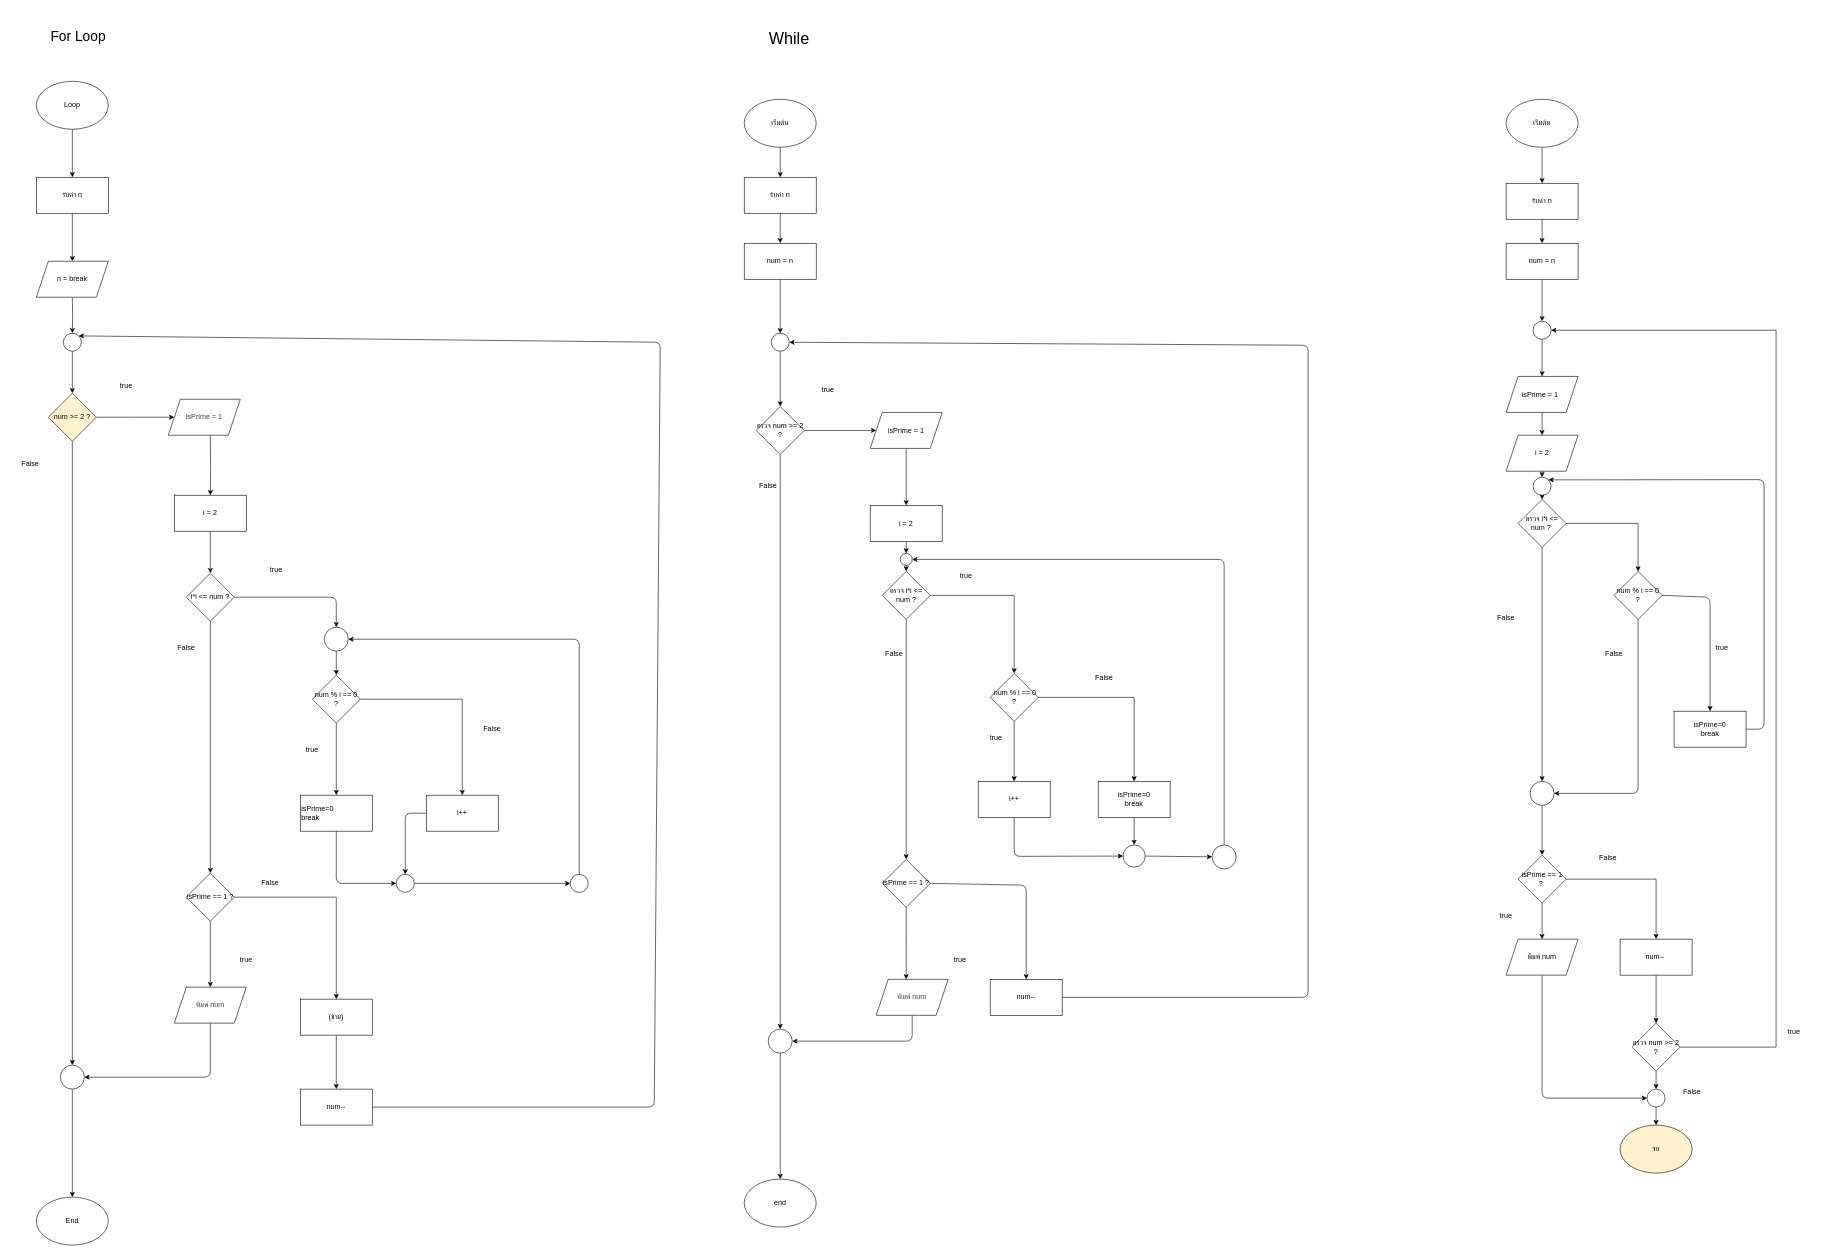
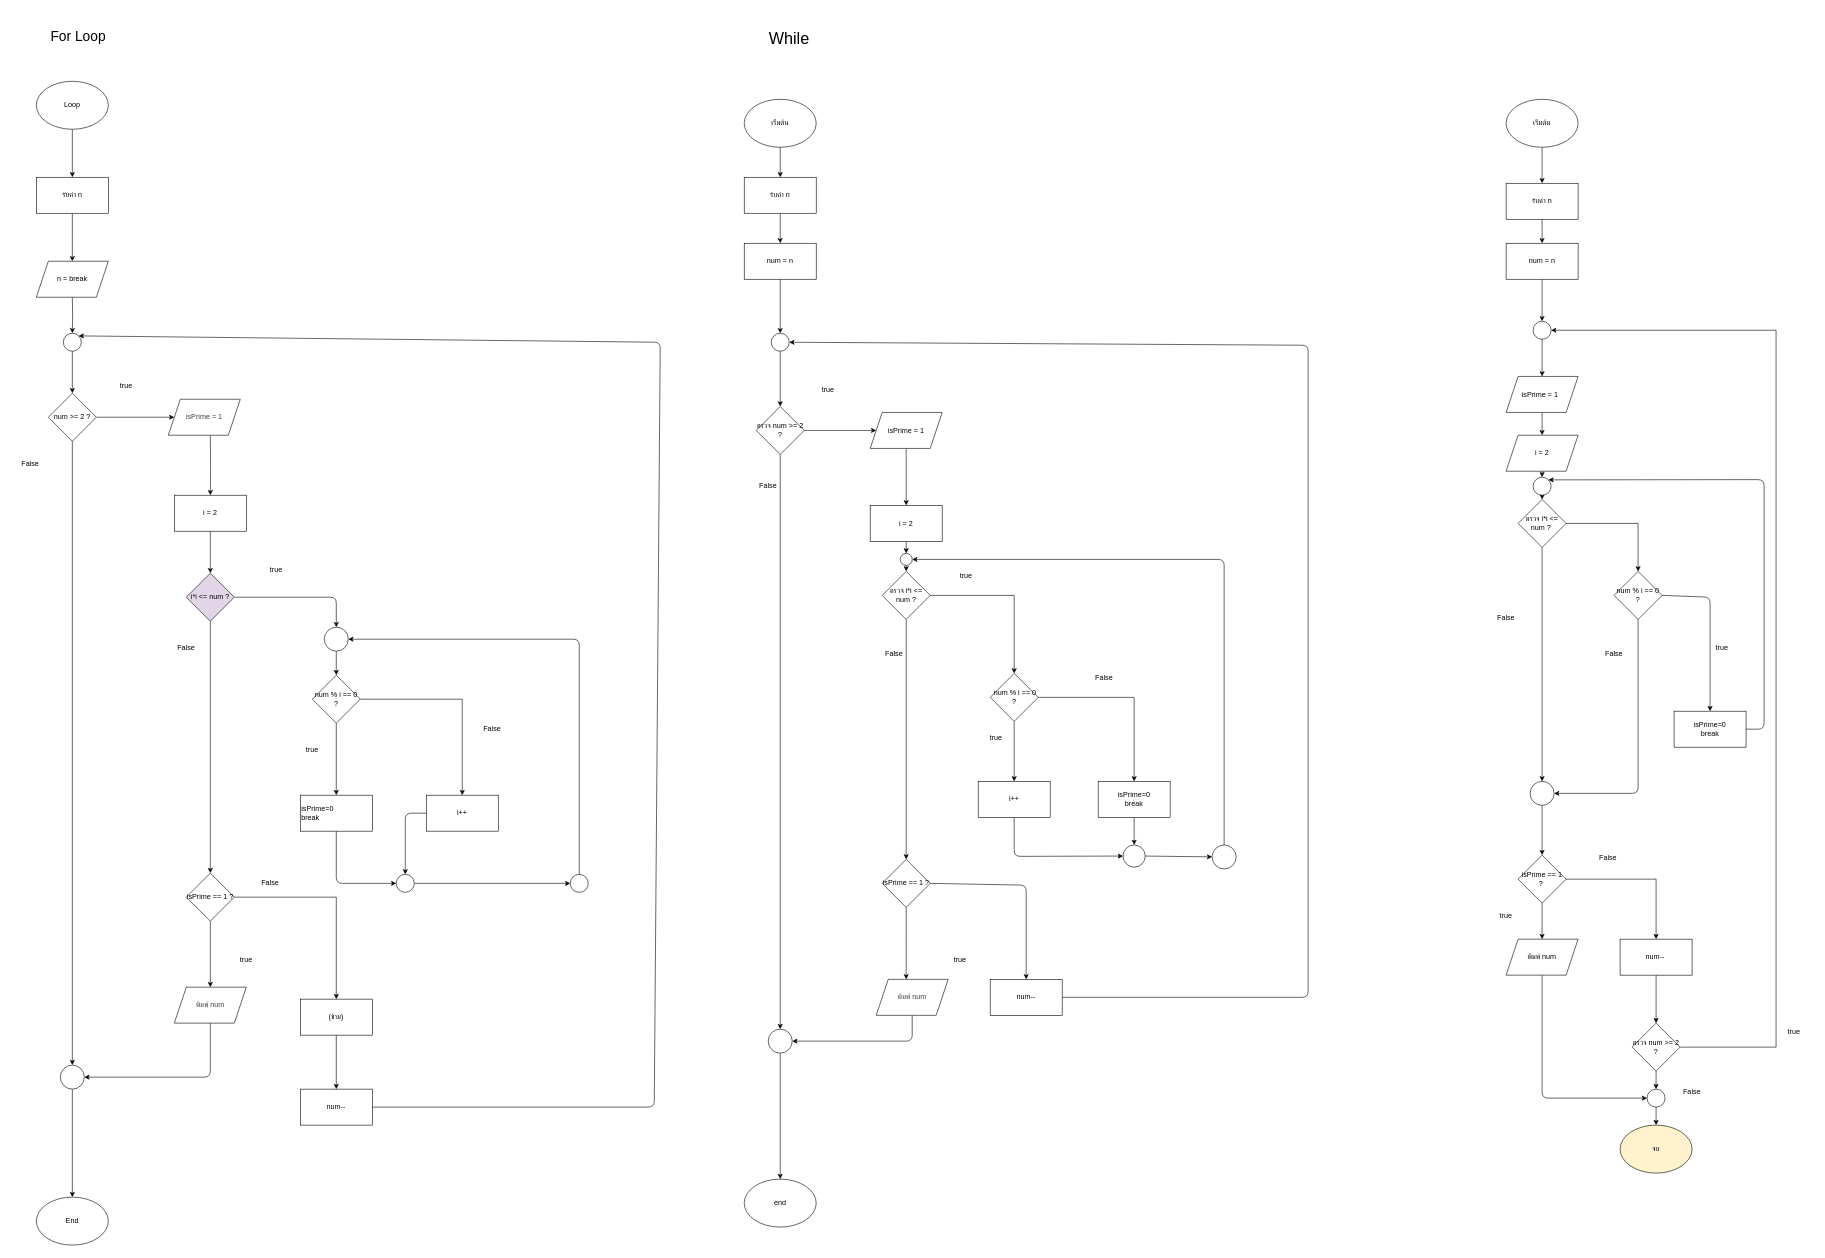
node "num >= 2 ?": fillcolor #fff2cc -> #ffffff
node "i*i <= num ?": fillcolor #ffffff -> #e1d5e7
